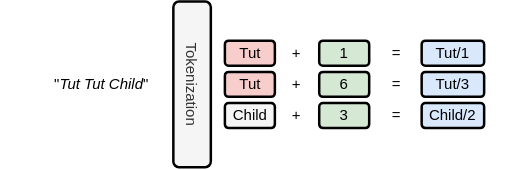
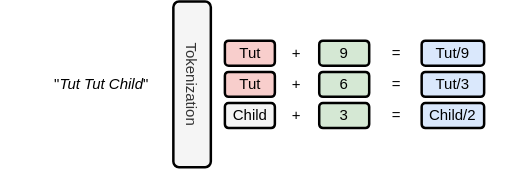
node "1": label "1" -> "9"
node "Tut/1": label "Tut/1" -> "Tut/9"
